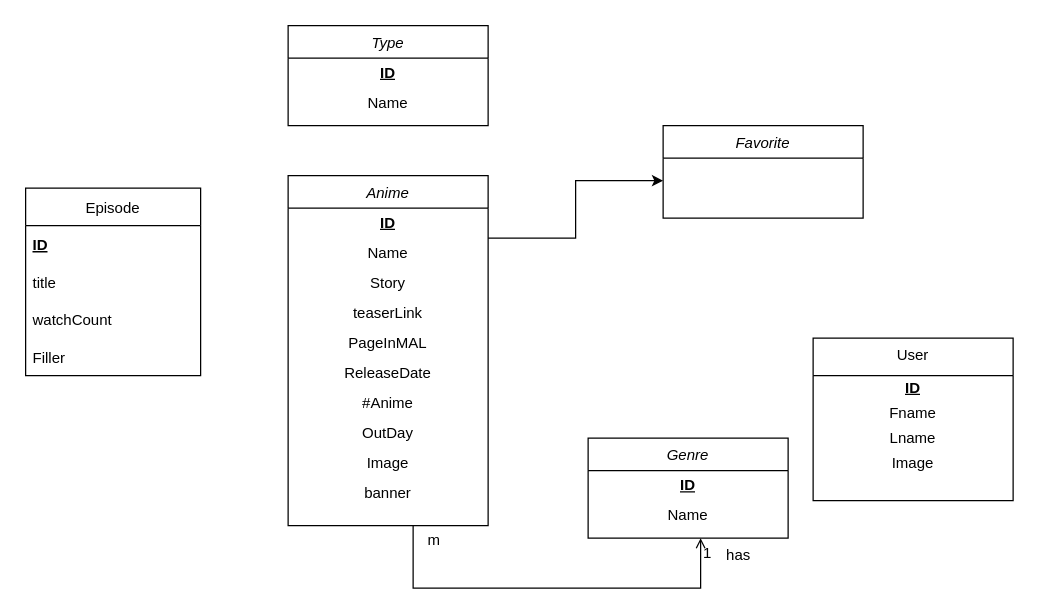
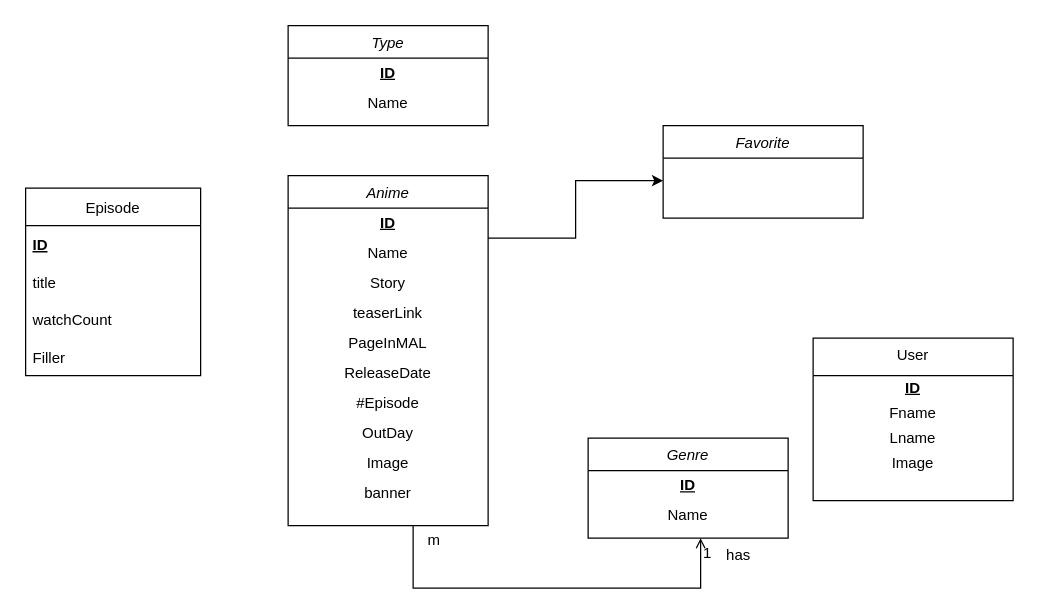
node "#Anime": label "#Anime" -> "#Episode"
